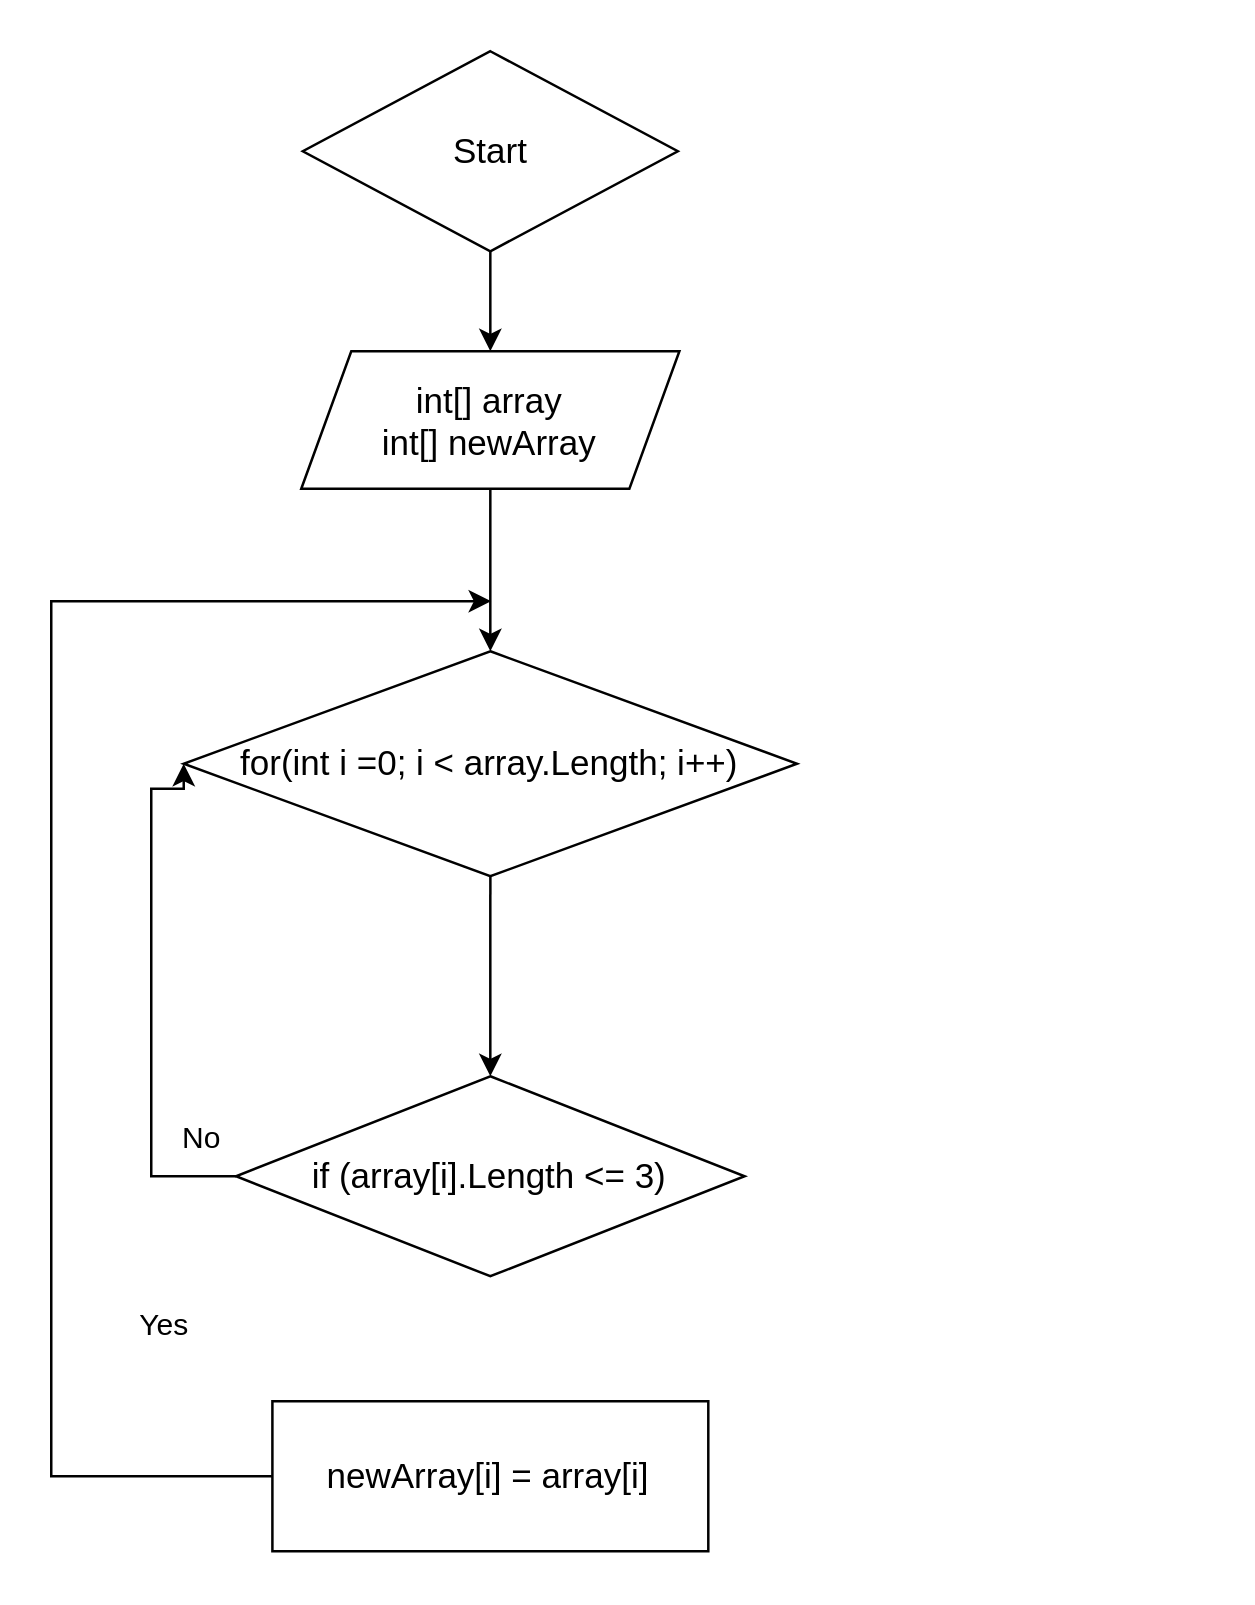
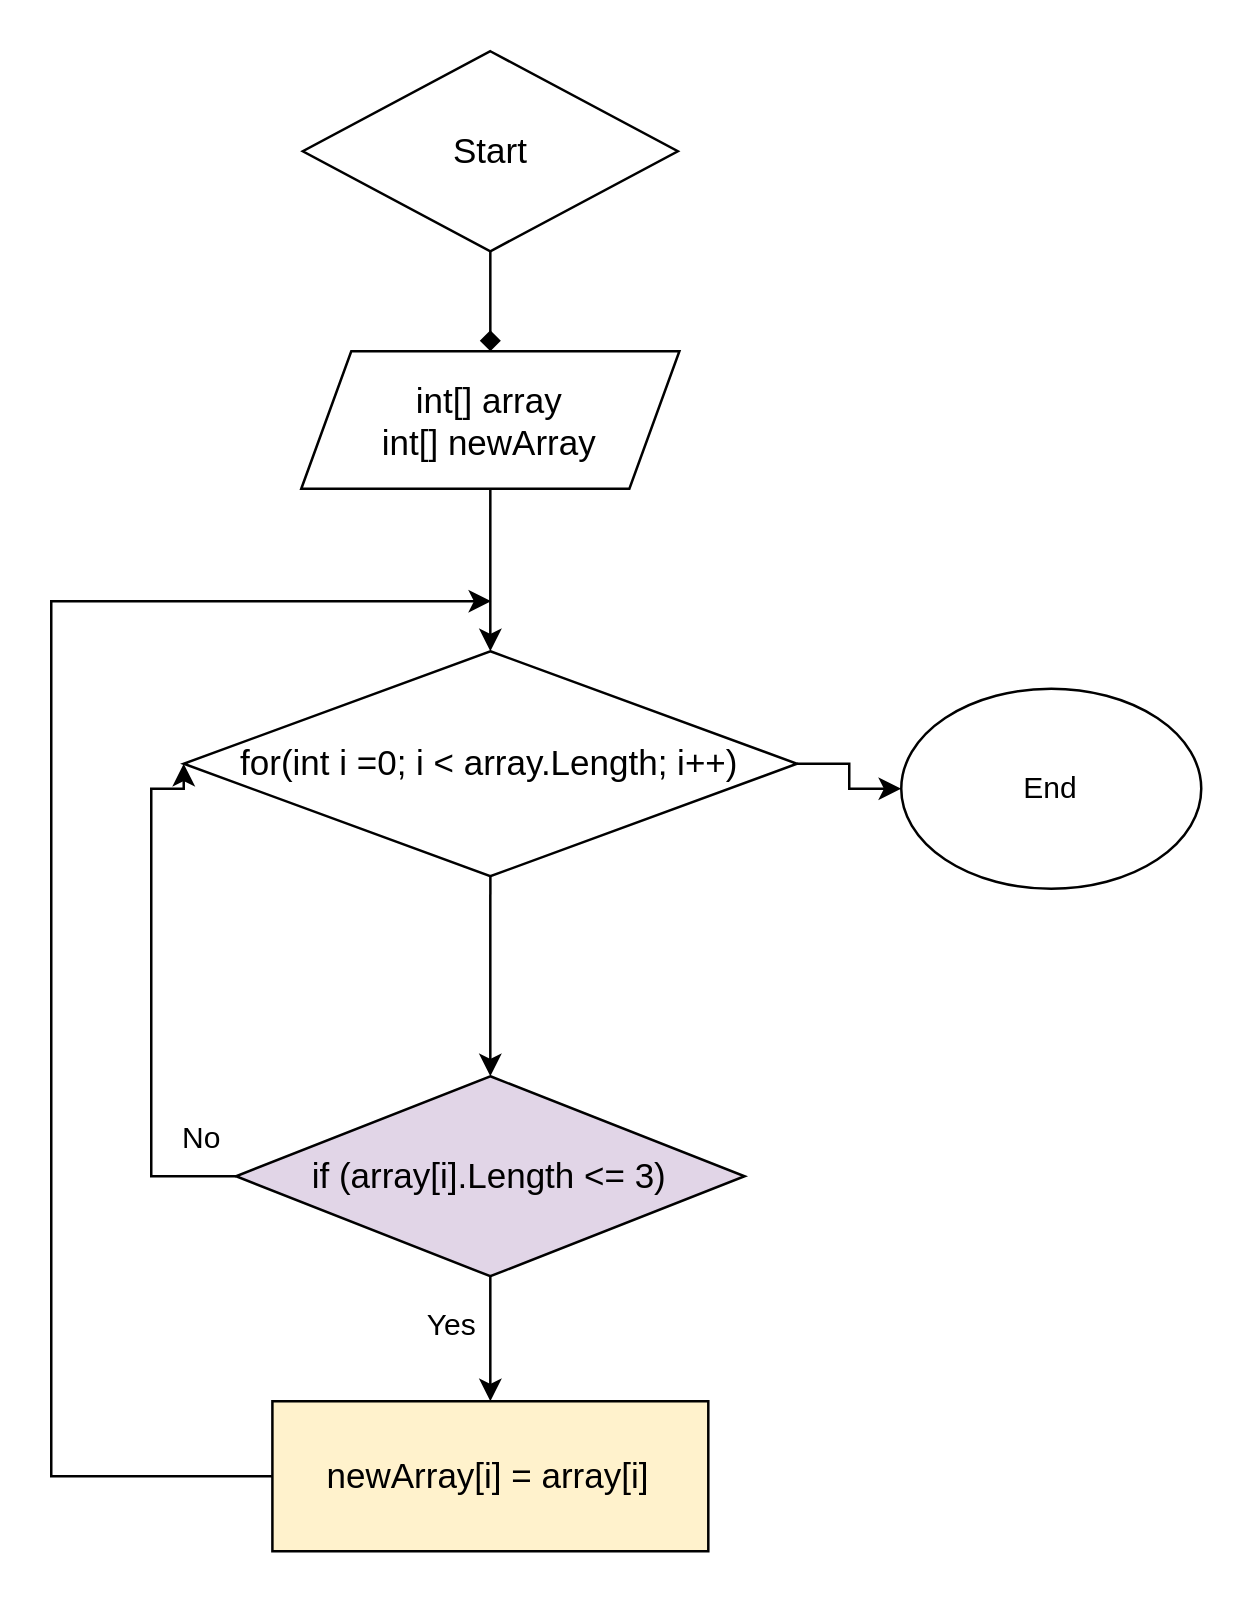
edge "Start" -> "int[] array int[] newArray": arrowhead classic -> diamond
edge "for(int i =0; i < array.Length; i++)" -> "End": added
node "End": added
node "if (array[i].Length <= 3)": fillcolor #ffffff -> #e1d5e7
node "Yes": moved (164, 1326) -> (451, 1326)
edge "if (array[i].Length <= 3)" -> "newArray[i] = array[i]": added
node "newArray[i] = array[i]": fillcolor #ffffff -> #fff2cc
